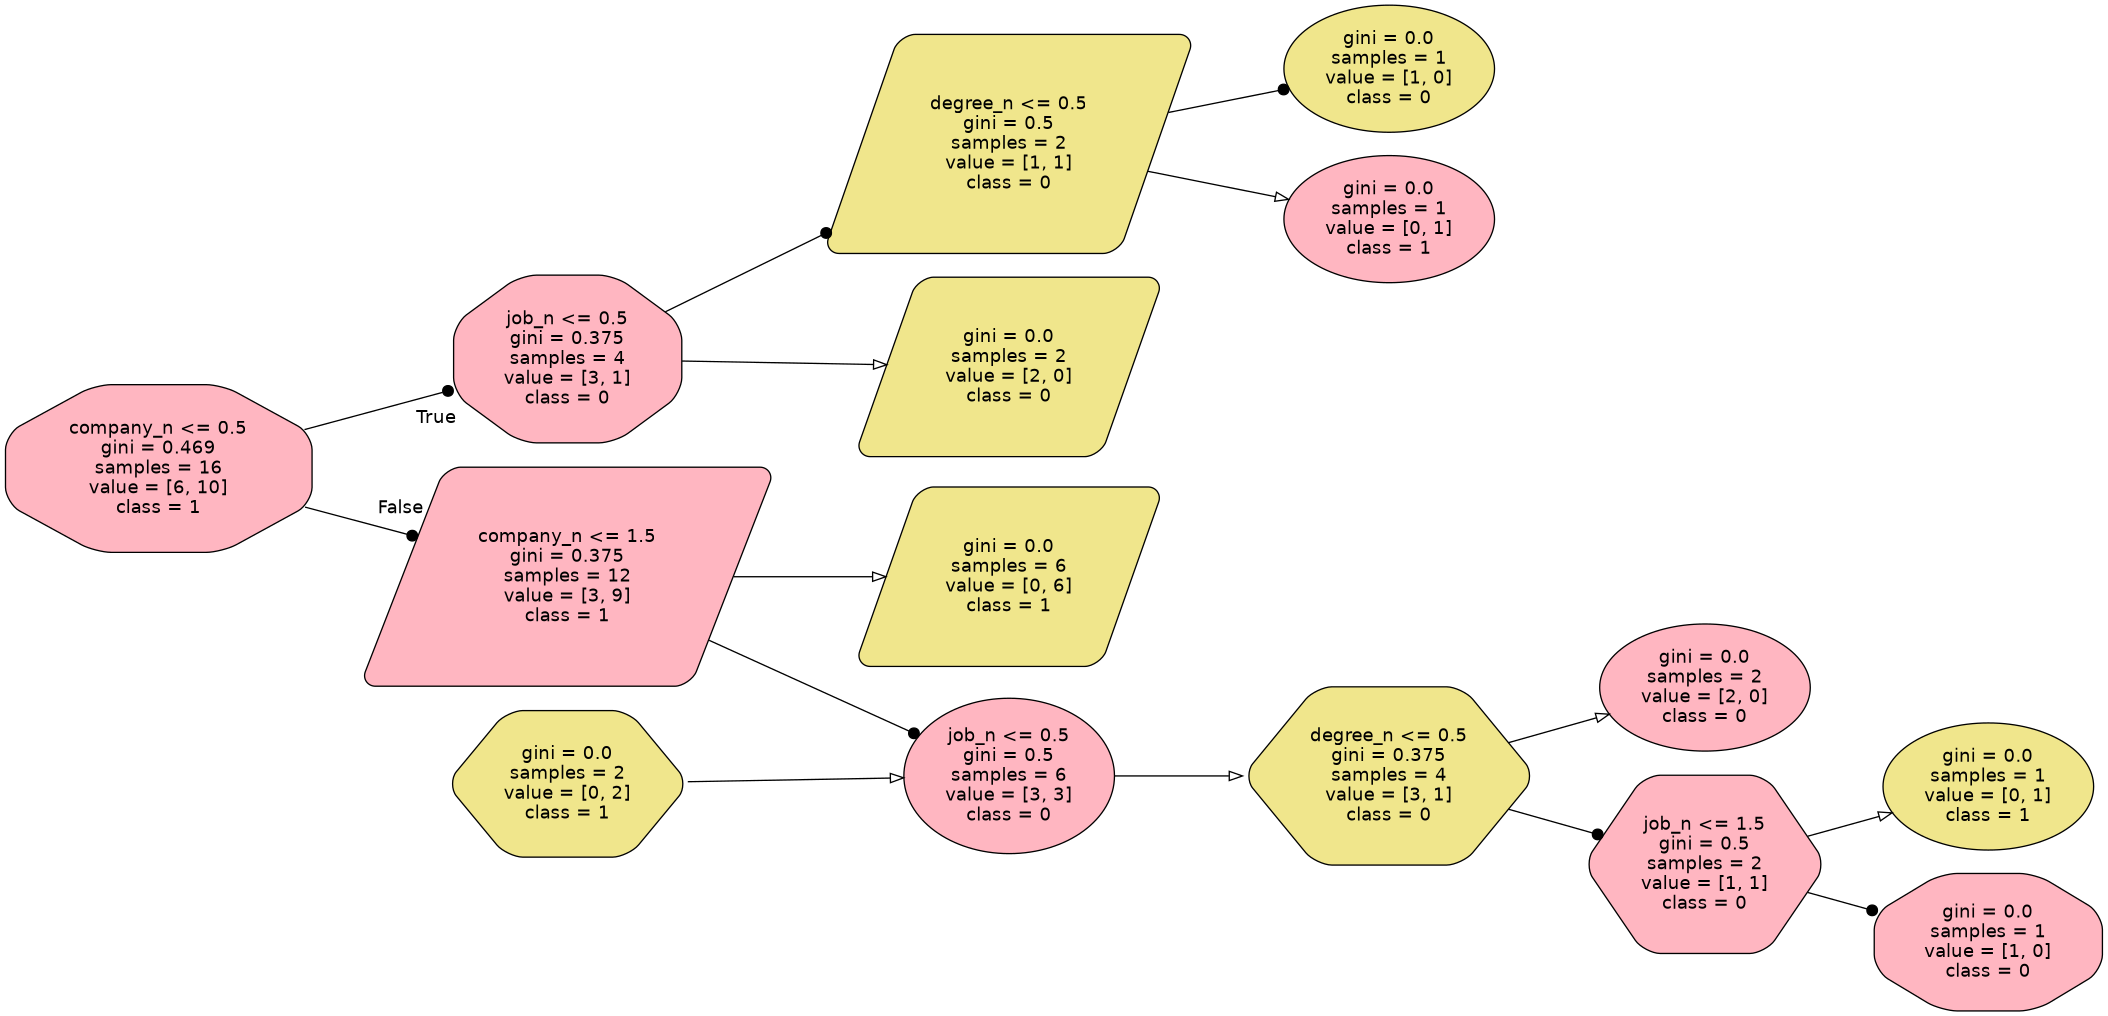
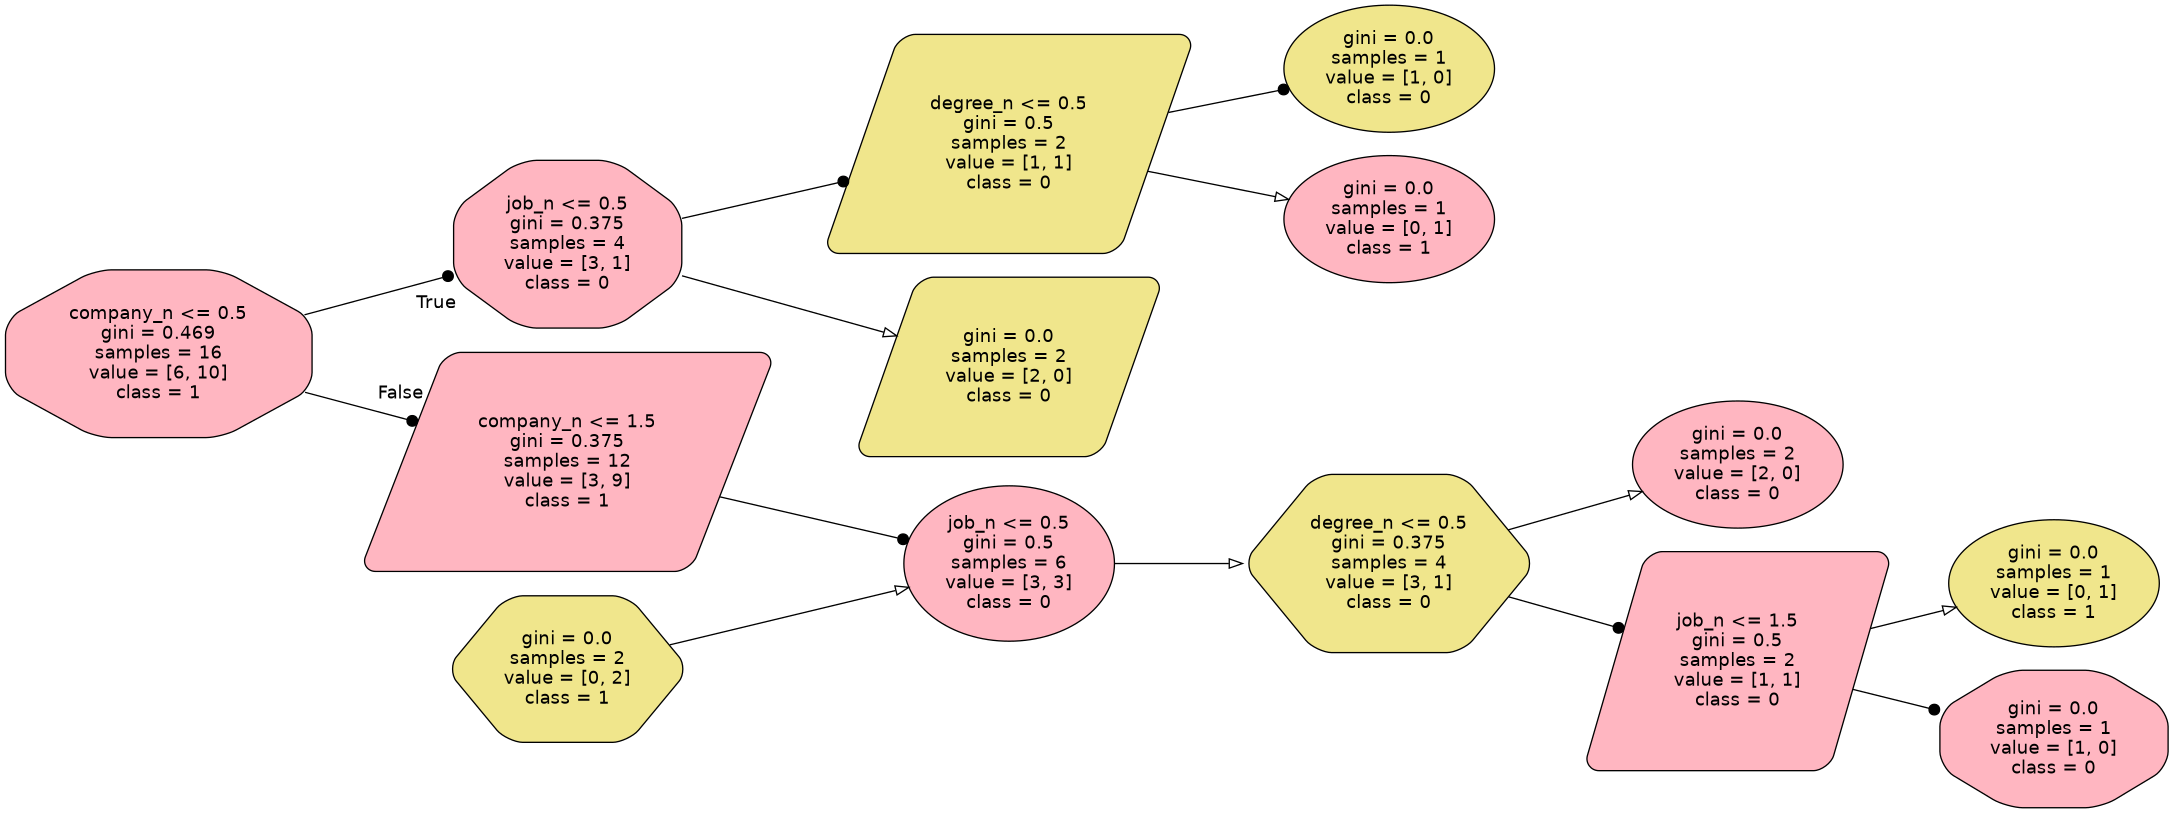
node "gini = 0.0 samples = 6 value = [0, 6] class = 1": removed
node "job_n <= 1.5 gini = 0.5 samples = 2 value = [1, 1] class = 0": shape hexagon -> parallelogram
